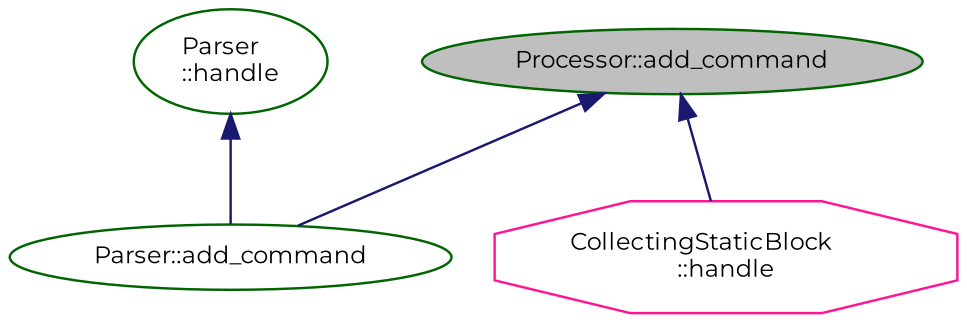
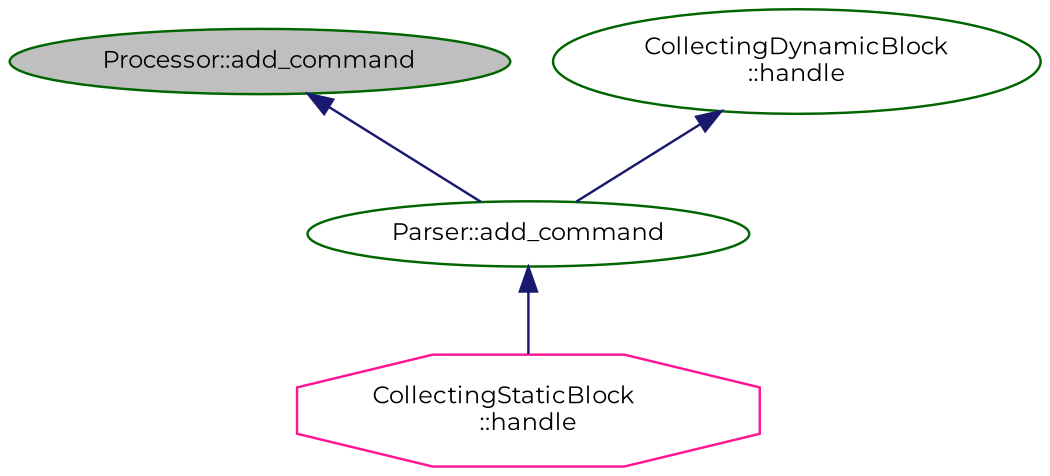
node "Parser ::handle": label "Parser ::handle" -> "CollectingDynamicBlock ::handle"
edge "CollectingStaticBlock ::handle" -> "Processor::add_command": now "CollectingStaticBlock ::handle" -> "Parser::add_command"
